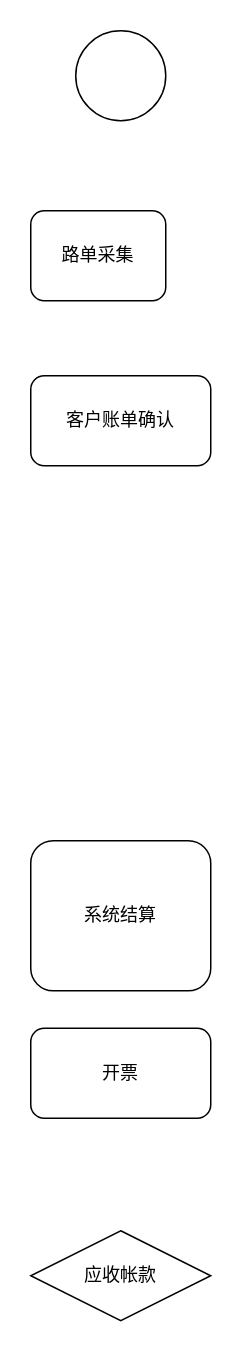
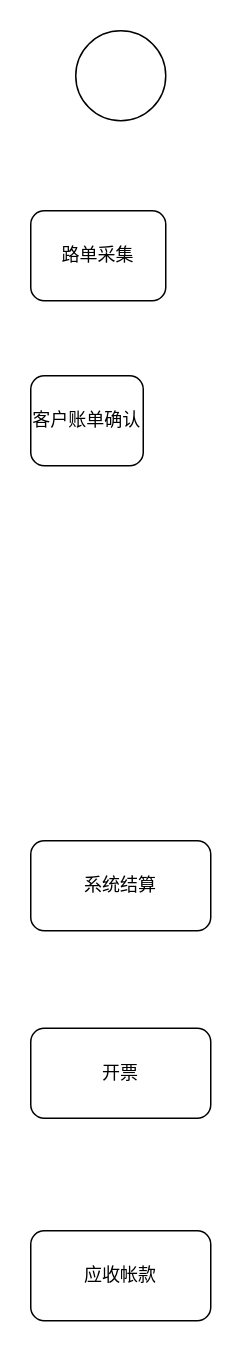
node "客户账单确认": size 180x90 -> 113x90
node "系统结算": size 180x150 -> 180x90
node "应收帐款": shape diamond -> rounded rectangle
